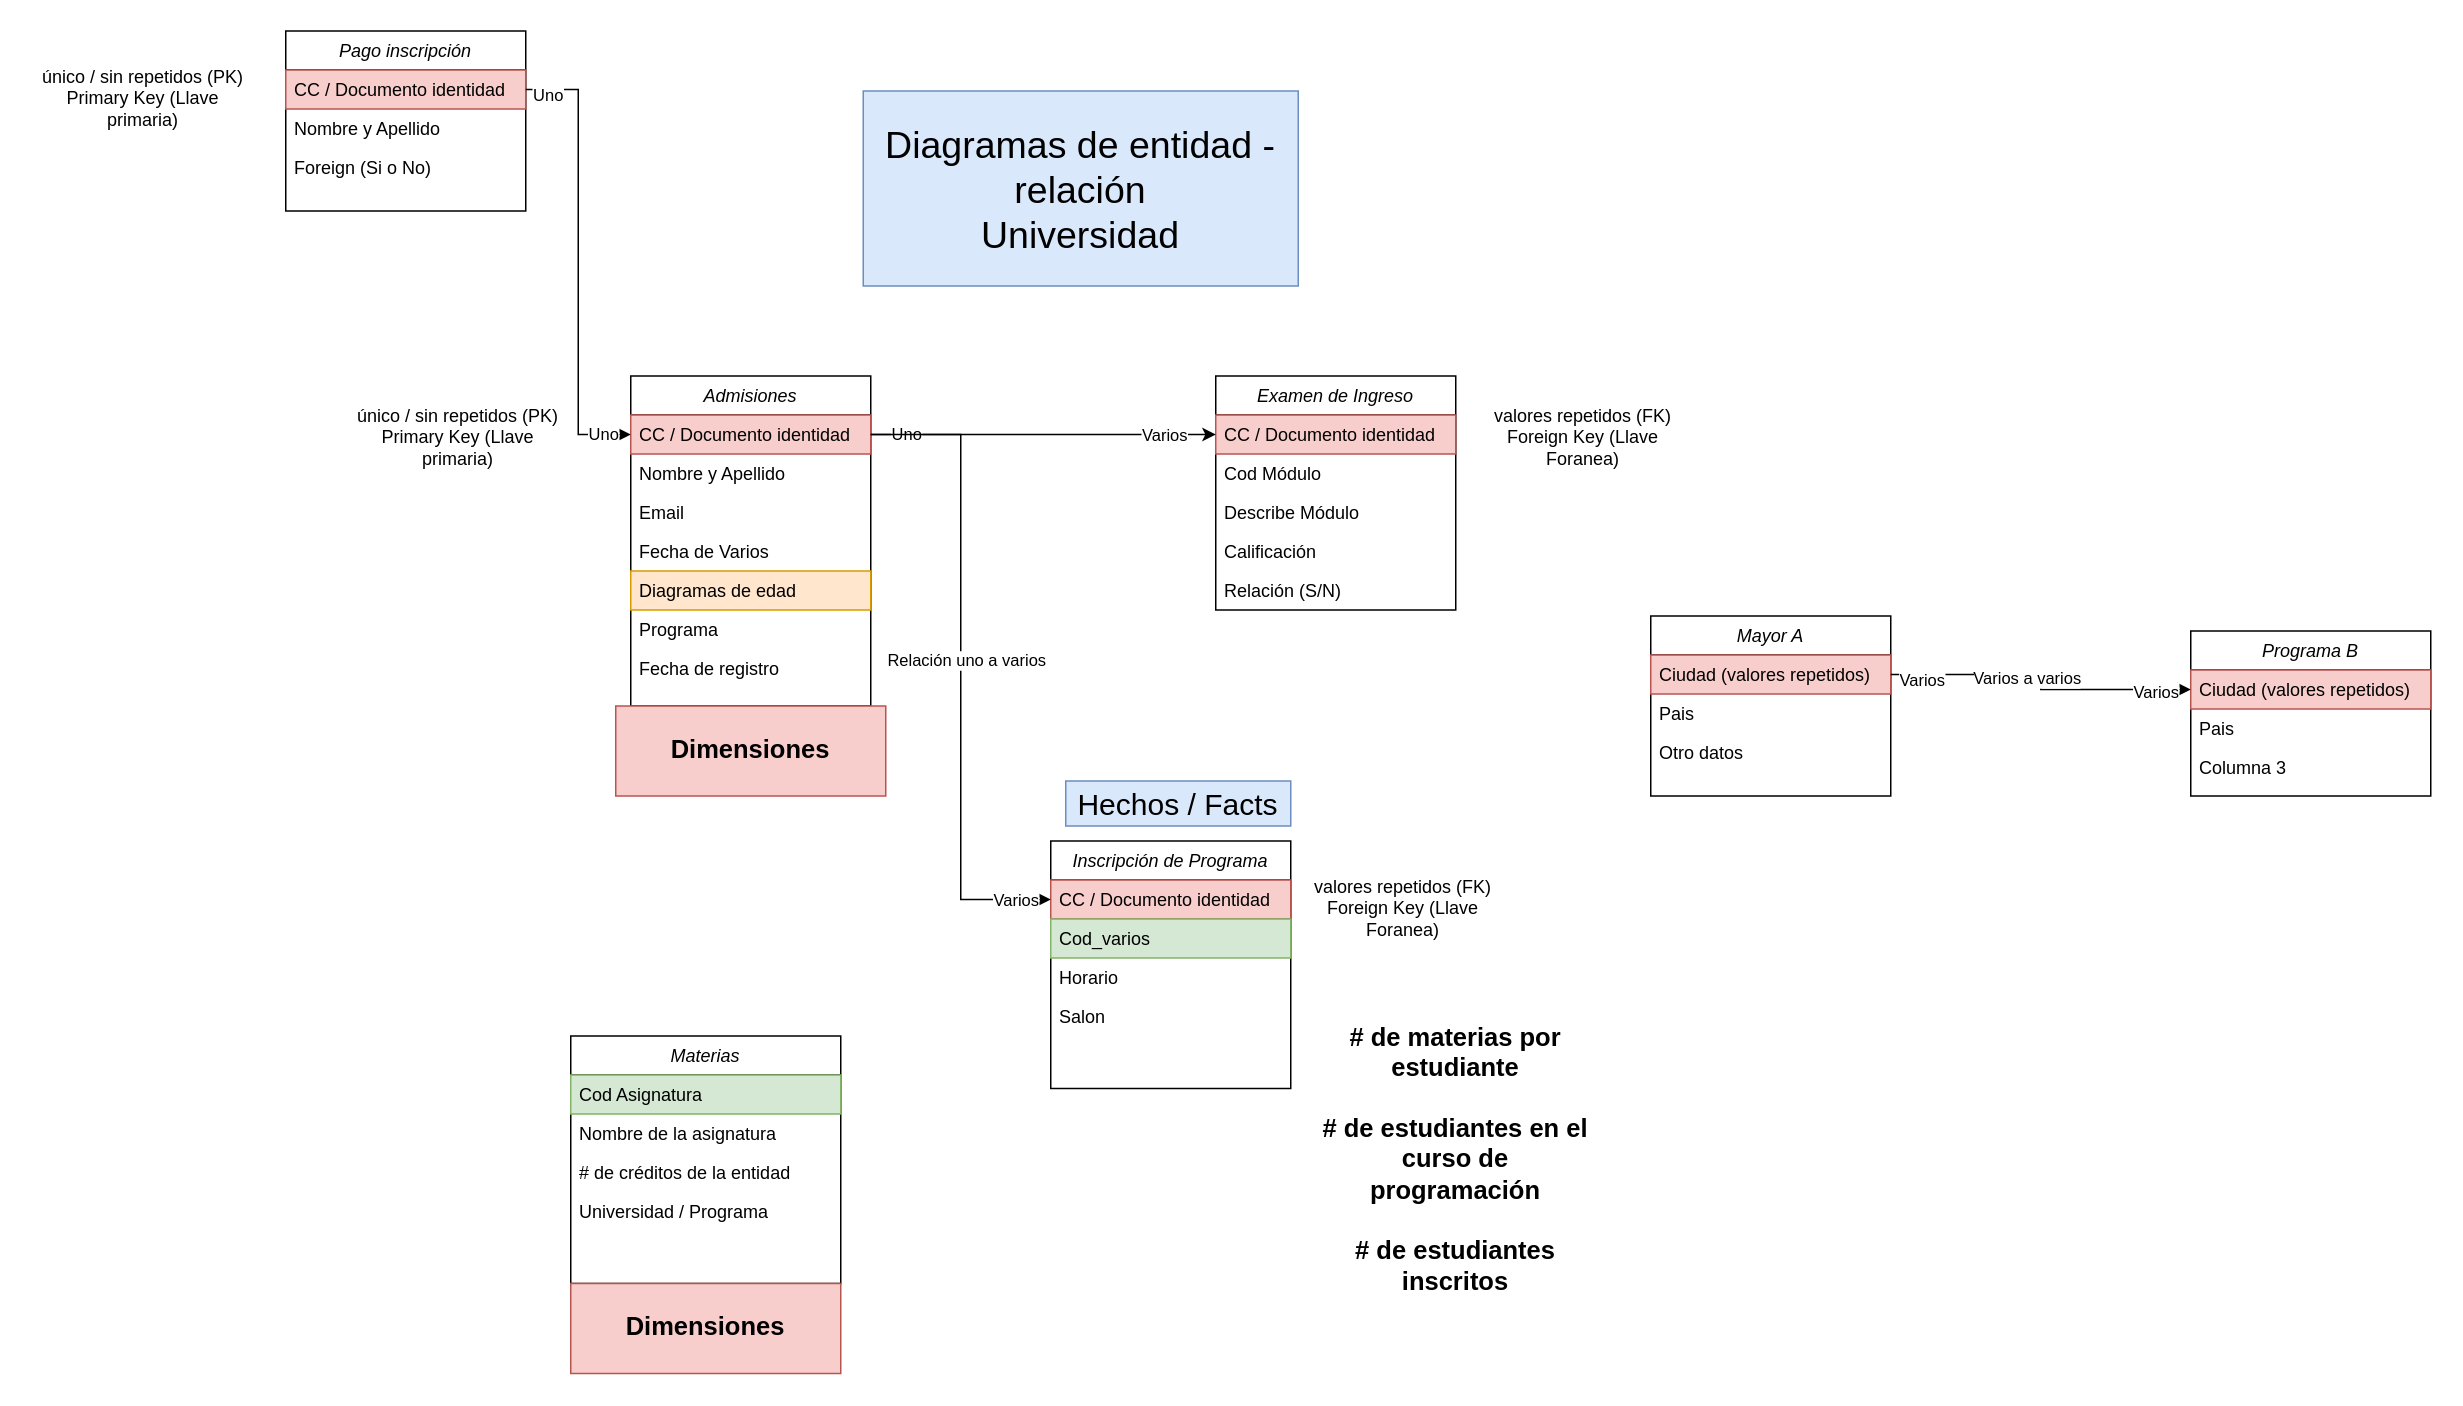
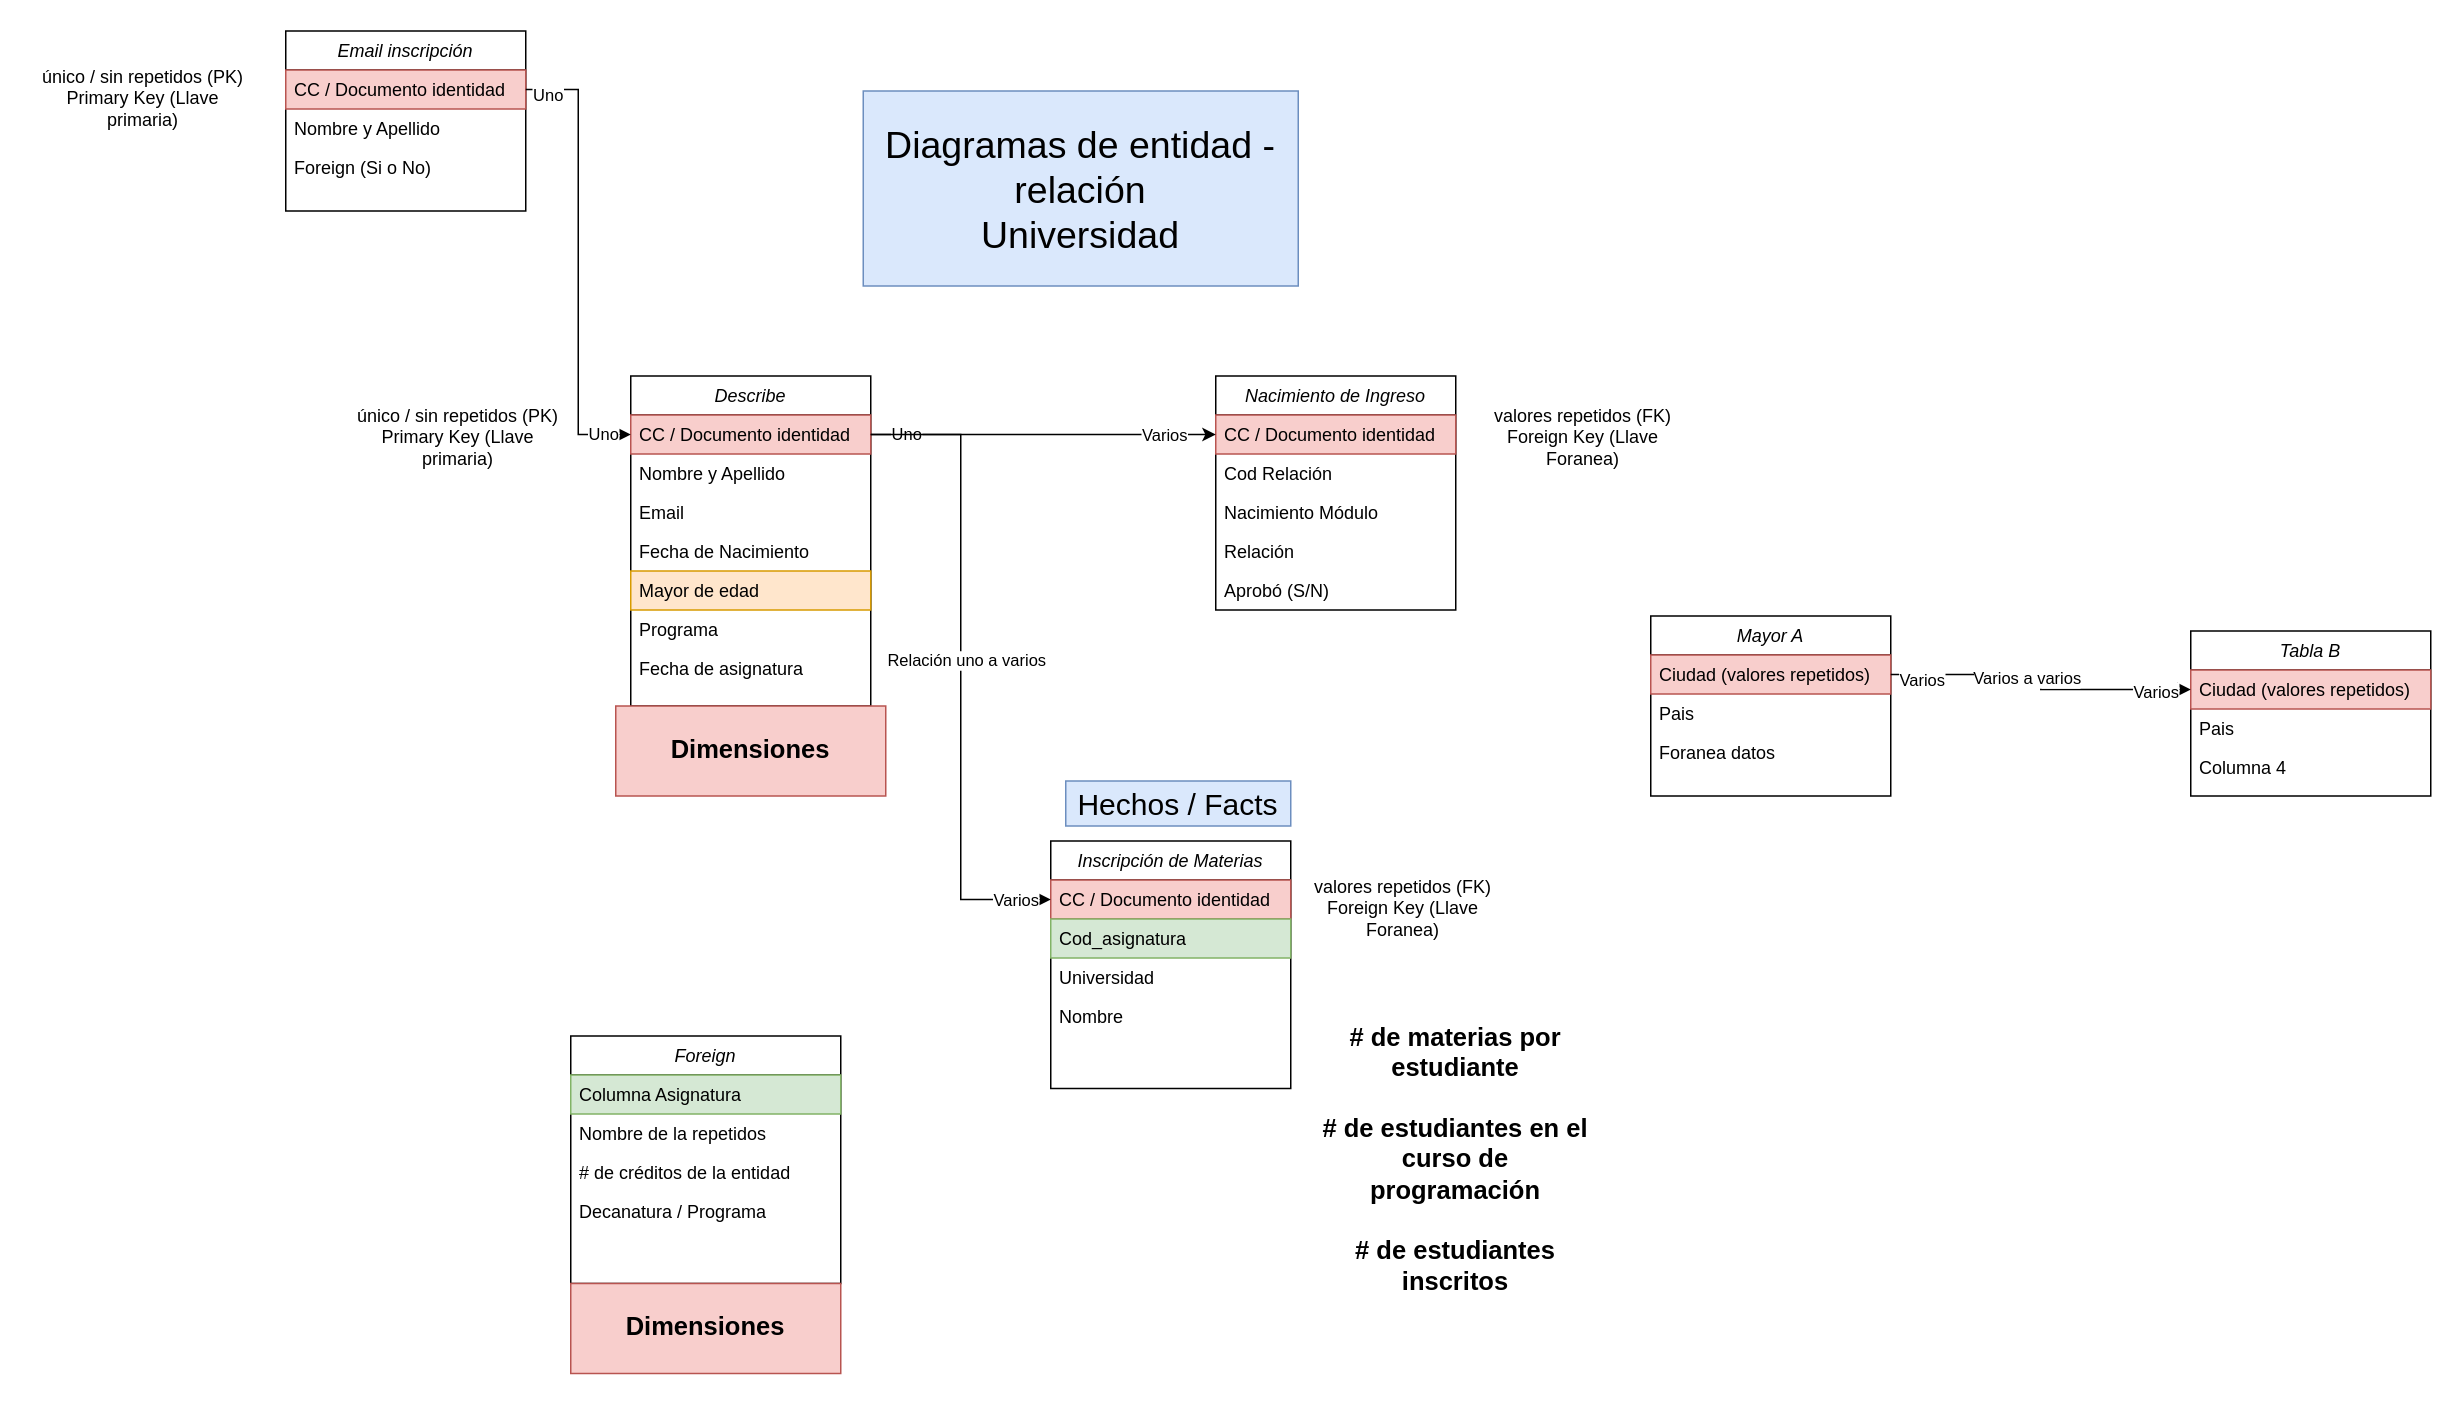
node "Pago inscripción": label "Pago inscripción" -> "Email inscripción"
node "Admisiones": label "Admisiones" -> "Describe"
node "Examen de Ingreso": label "Examen de Ingreso" -> "Nacimiento de Ingreso"
node "Cod Módulo": label "Cod Módulo" -> "Cod Relación"
node "Describe Módulo": label "Describe Módulo" -> "Nacimiento Módulo"
node "Fecha de Varios": label "Fecha de Varios" -> "Fecha de Nacimiento"
node "Calificación": label "Calificación" -> "Relación"
node "Diagramas de edad": label "Diagramas de edad" -> "Mayor de edad"
node "Relación (S/N)": label "Relación (S/N)" -> "Aprobó (S/N)"
node "Programa B": label "Programa B" -> "Tabla B"
node "Fecha de registro": label "Fecha de registro" -> "Fecha de asignatura"
node "Otro datos": label "Otro datos" -> "Foranea datos"
node "Columna 3": label "Columna 3" -> "Columna 4"
node "Inscripción de Programa": label "Inscripción de Programa" -> "Inscripción de Materias"
node "Cod_varios": label "Cod_varios" -> "Cod_asignatura"
node "Horario": label "Horario" -> "Universidad"
node "Salon": label "Salon" -> "Nombre"
node "Materias": label "Materias" -> "Foreign"
node "Cod Asignatura": label "Cod Asignatura" -> "Columna Asignatura"
node "Nombre de la asignatura": label "Nombre de la asignatura" -> "Nombre de la repetidos"
node "Universidad / Programa": label "Universidad / Programa" -> "Decanatura / Programa"
